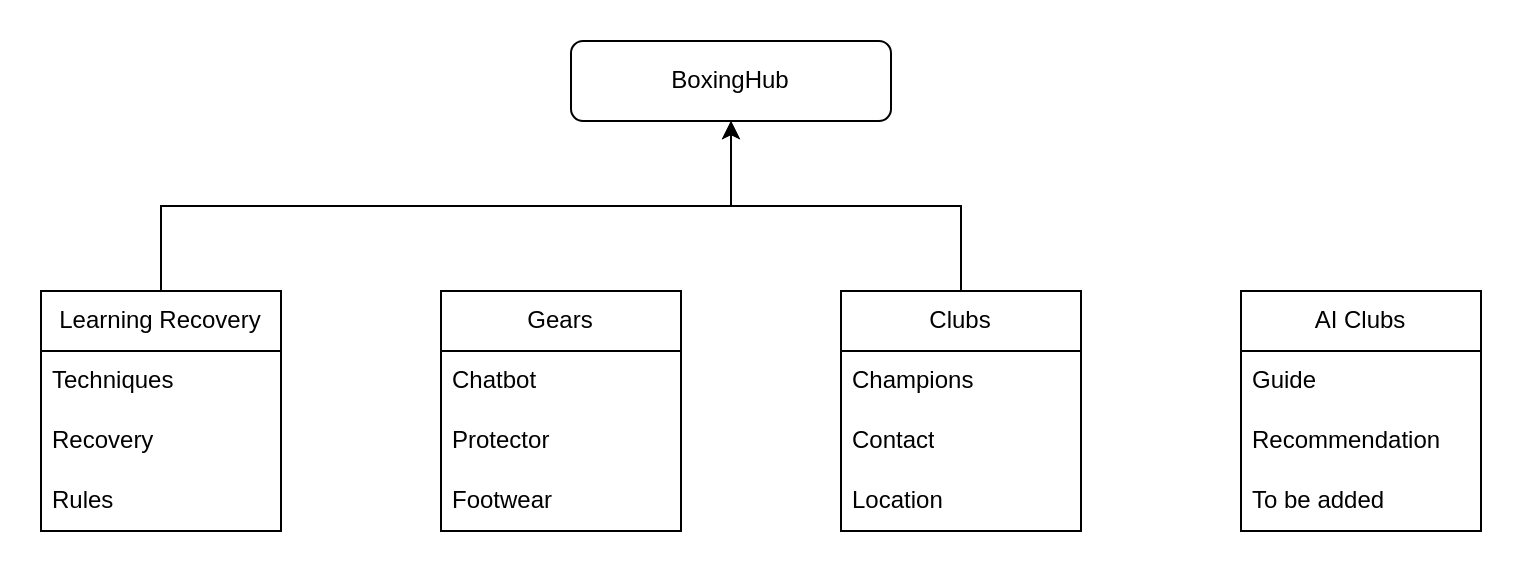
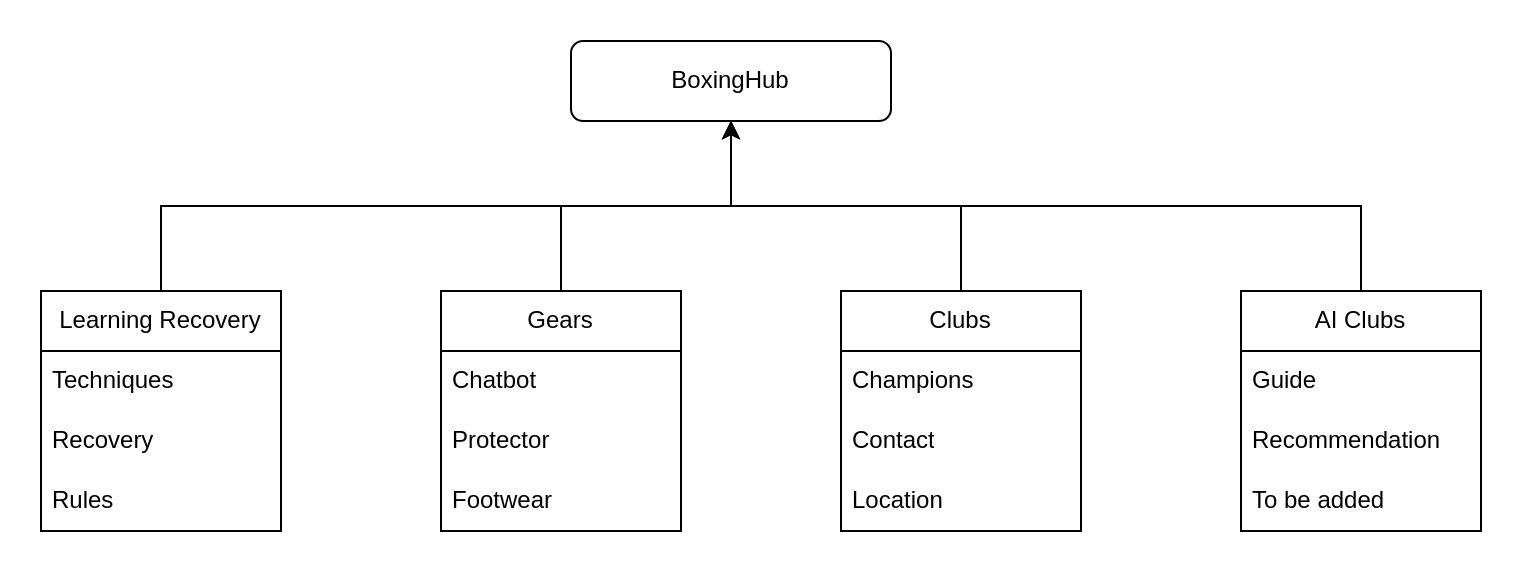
edge "AI Clubs" -> "BoxingHub": added
edge "Gears" -> "BoxingHub": added
